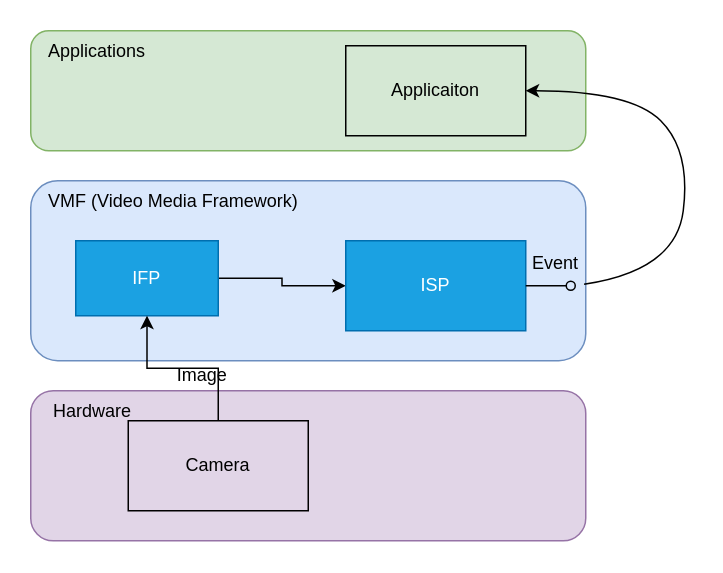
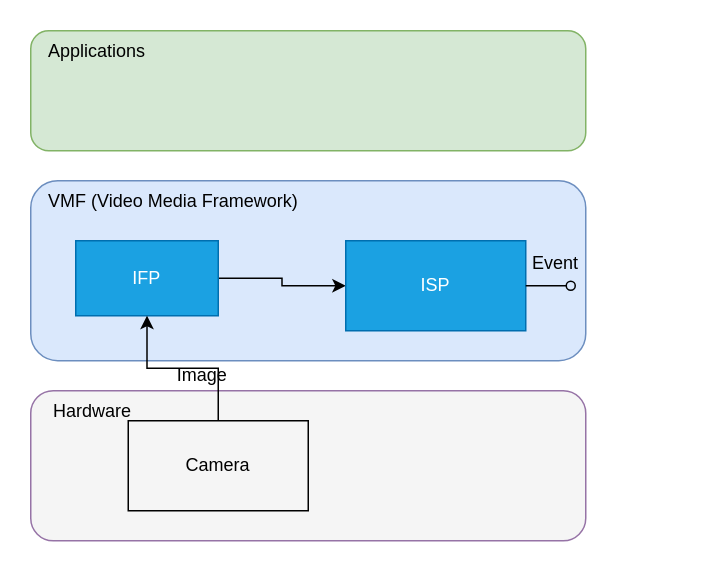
node "Applicaiton": removed
edge "VMF (Video Media Framework)" -> "Applicaiton": removed
node "Hardware": fillcolor #e1d5e7 -> #f5f5f5
